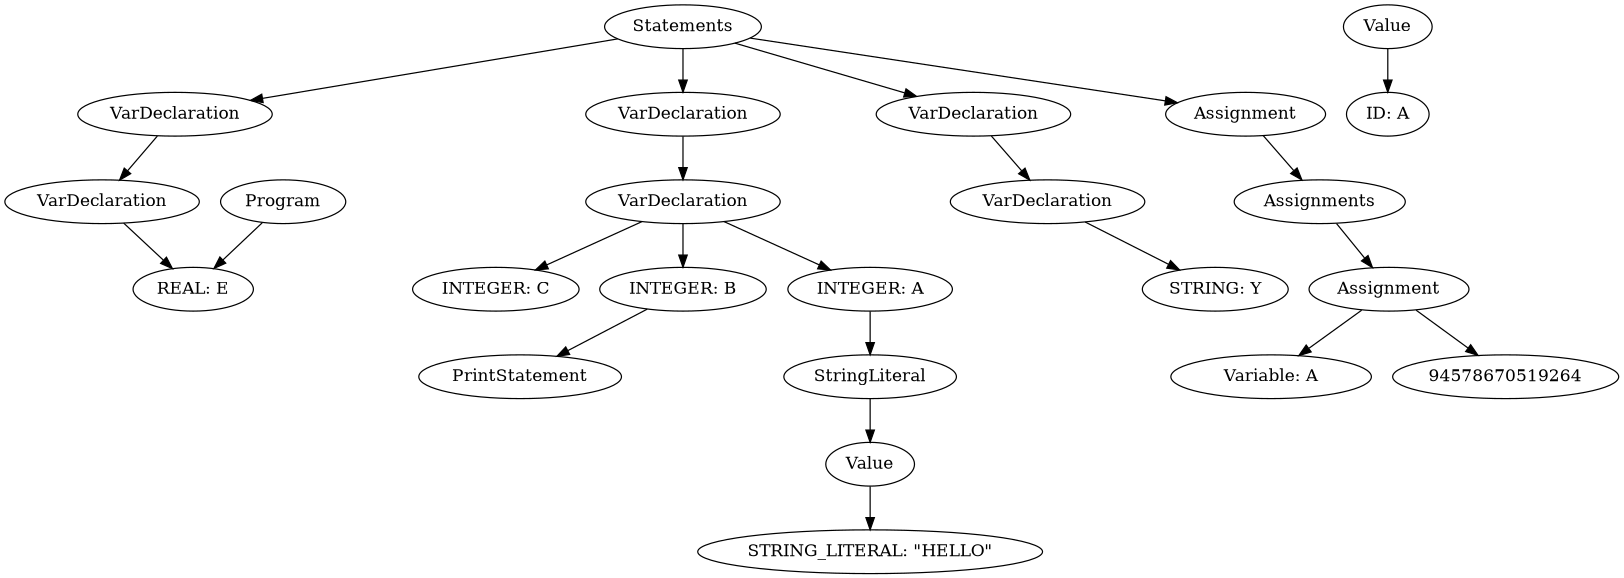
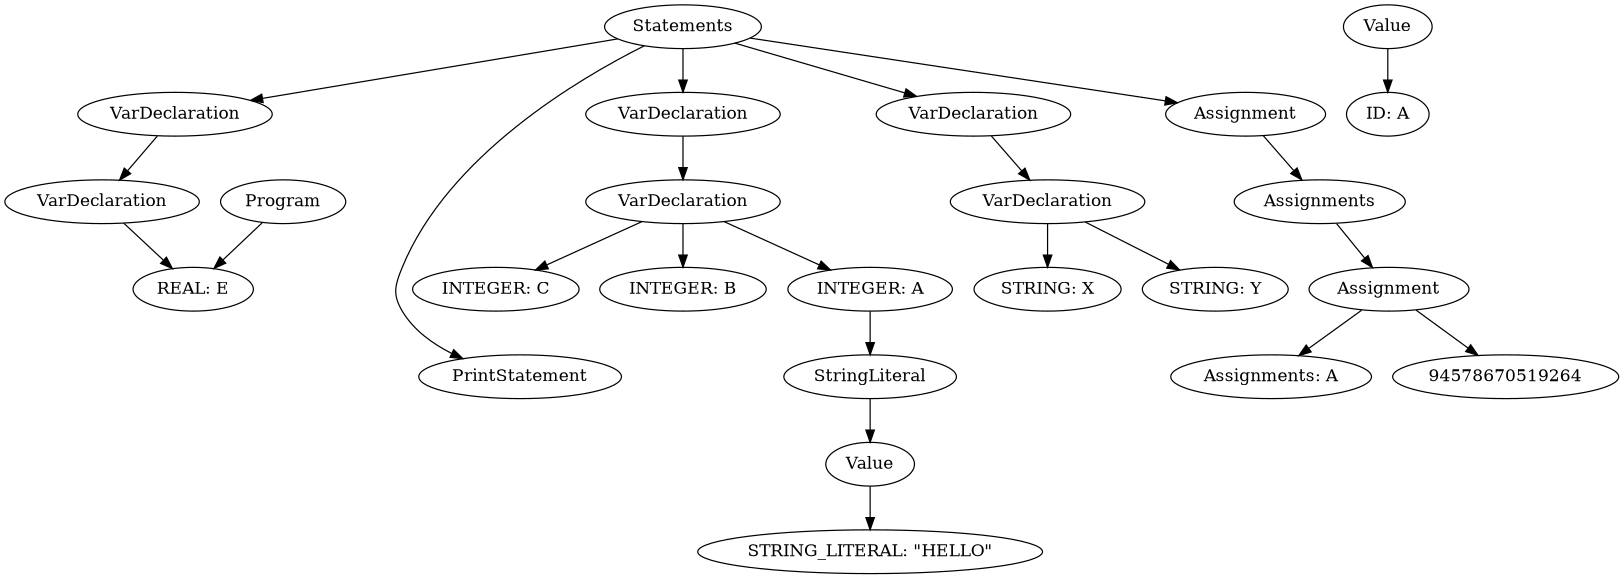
node "STRING: X": added
edge "INTEGER: B" -> "PrintStatement": now "Statements" -> "PrintStatement"
node "Variable: A": label "Variable: A" -> "Assignments: A"
